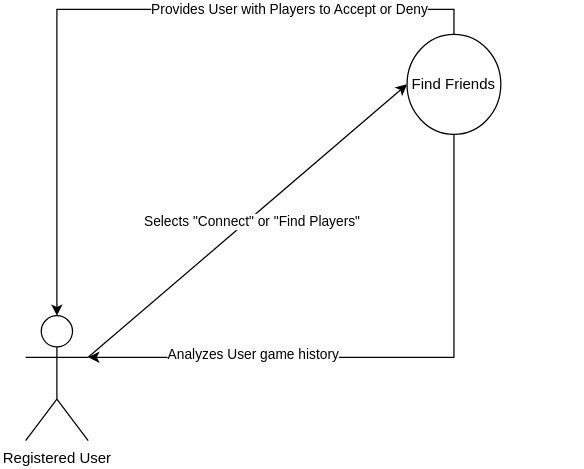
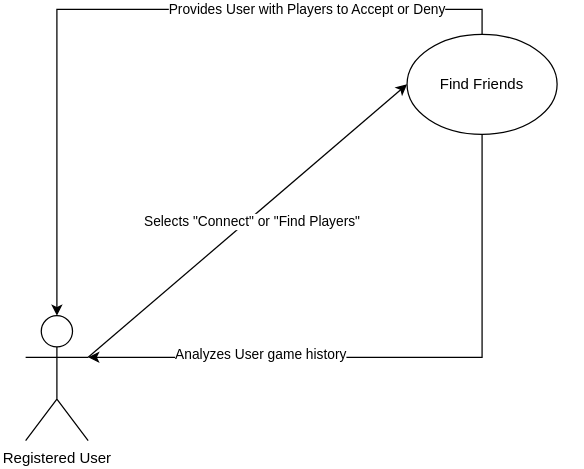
node "Find Friends": size 94x100 -> 150x100
